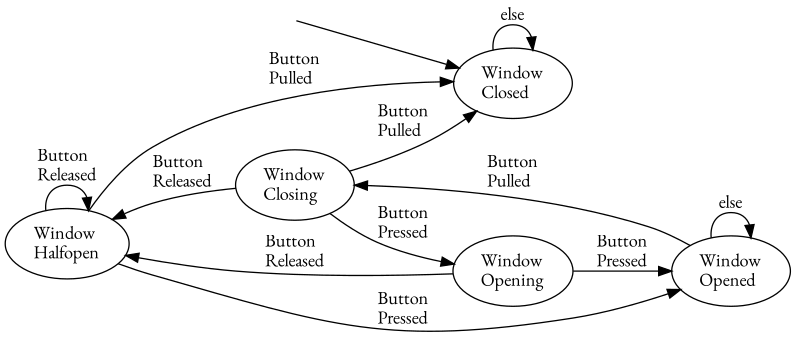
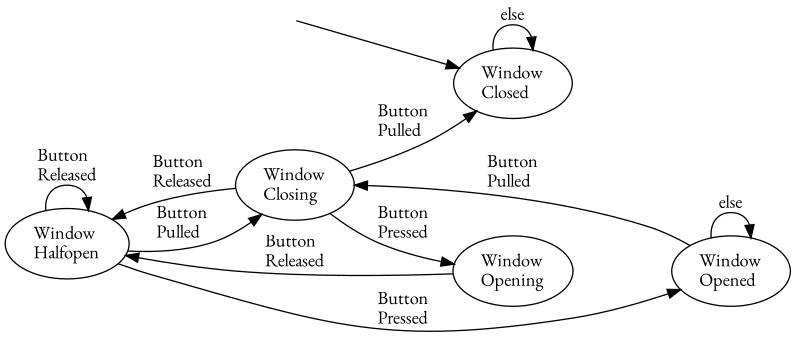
edge "Window Halfopen" -> "Window Closed": now "Window Halfopen" -> "Window Closing"
edge "Window Opening" -> "Window Opened": removed, label "Button Pressed"
